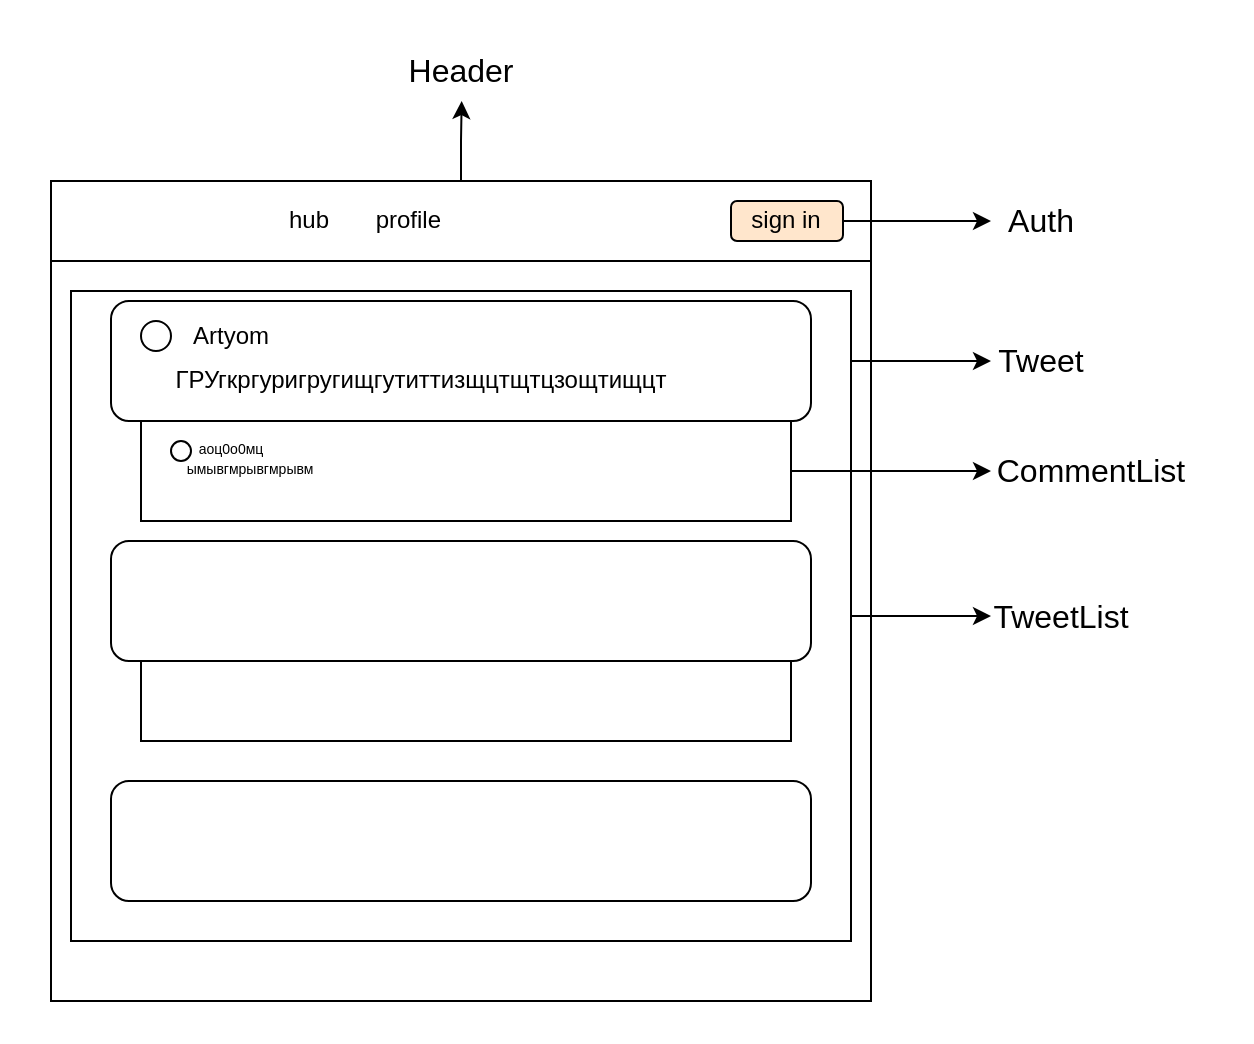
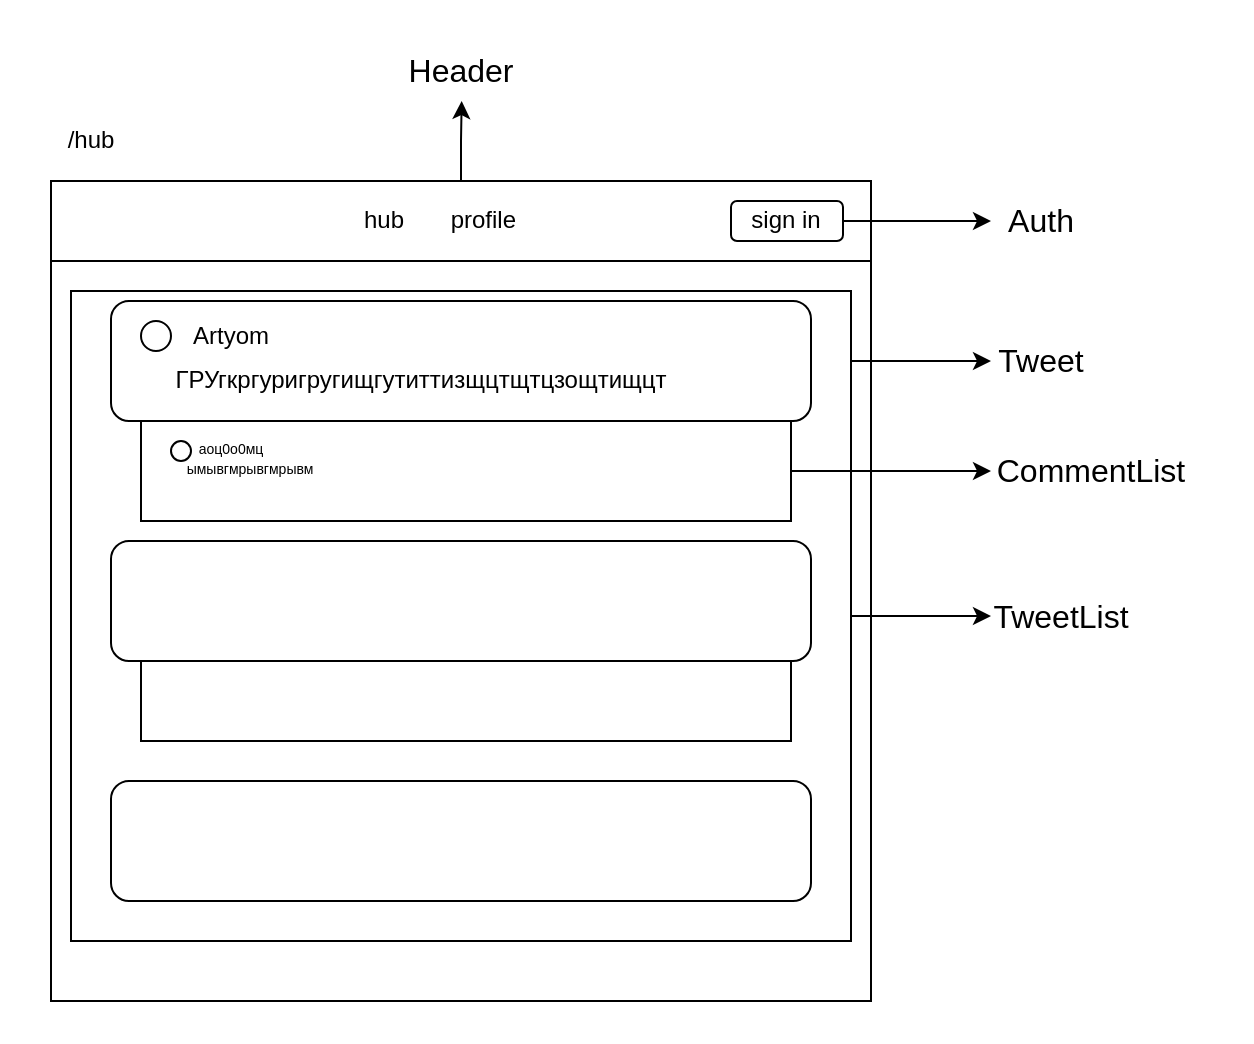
node "/hub": added
node "hub profile": size 250x40 -> 400x40
node "sign in": fillcolor #ffe6cc -> #ffffff
